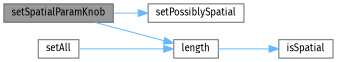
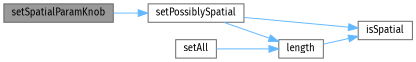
edge "setPossiblySpatial" -> "isSpatial": added
edge "setSpatialParamKnob" -> "length": now "setPossiblySpatial" -> "length"
